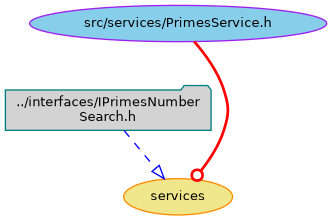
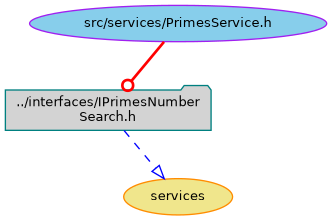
edge "src/services/PrimesService.h" -> "services": now "src/services/PrimesService.h" -> "../interfaces/IPrimesNumber Search.h"
